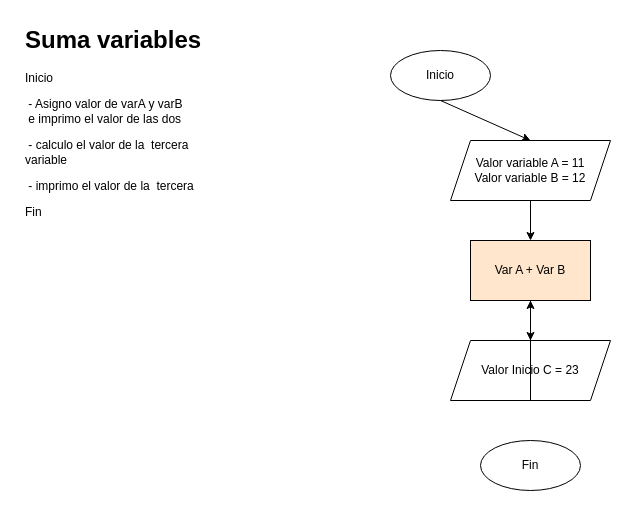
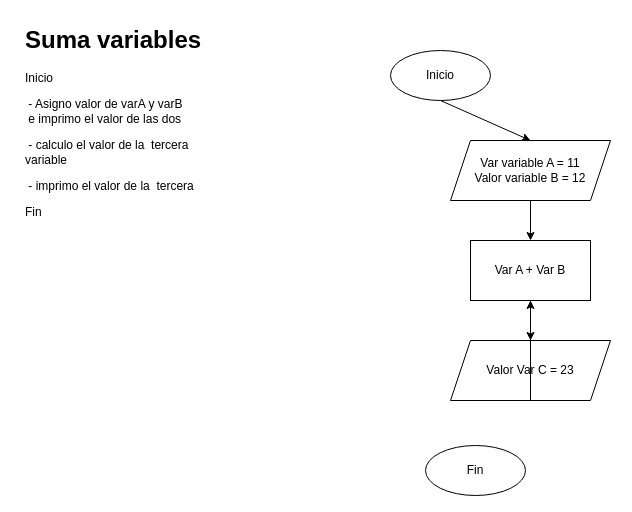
node "Valor variable A = 11 Valor variable B = 12": label "Valor variable A = 11 Valor variable B = 12" -> "Var variable A = 11 Valor variable B = 12"
node "Var A + Var B": fillcolor #ffe6cc -> #ffffff
node "Valor Inicio C = 23": label "Valor Inicio C = 23" -> "Valor Var C = 23"
node "Fin": moved (531, 466) -> (476, 471)
